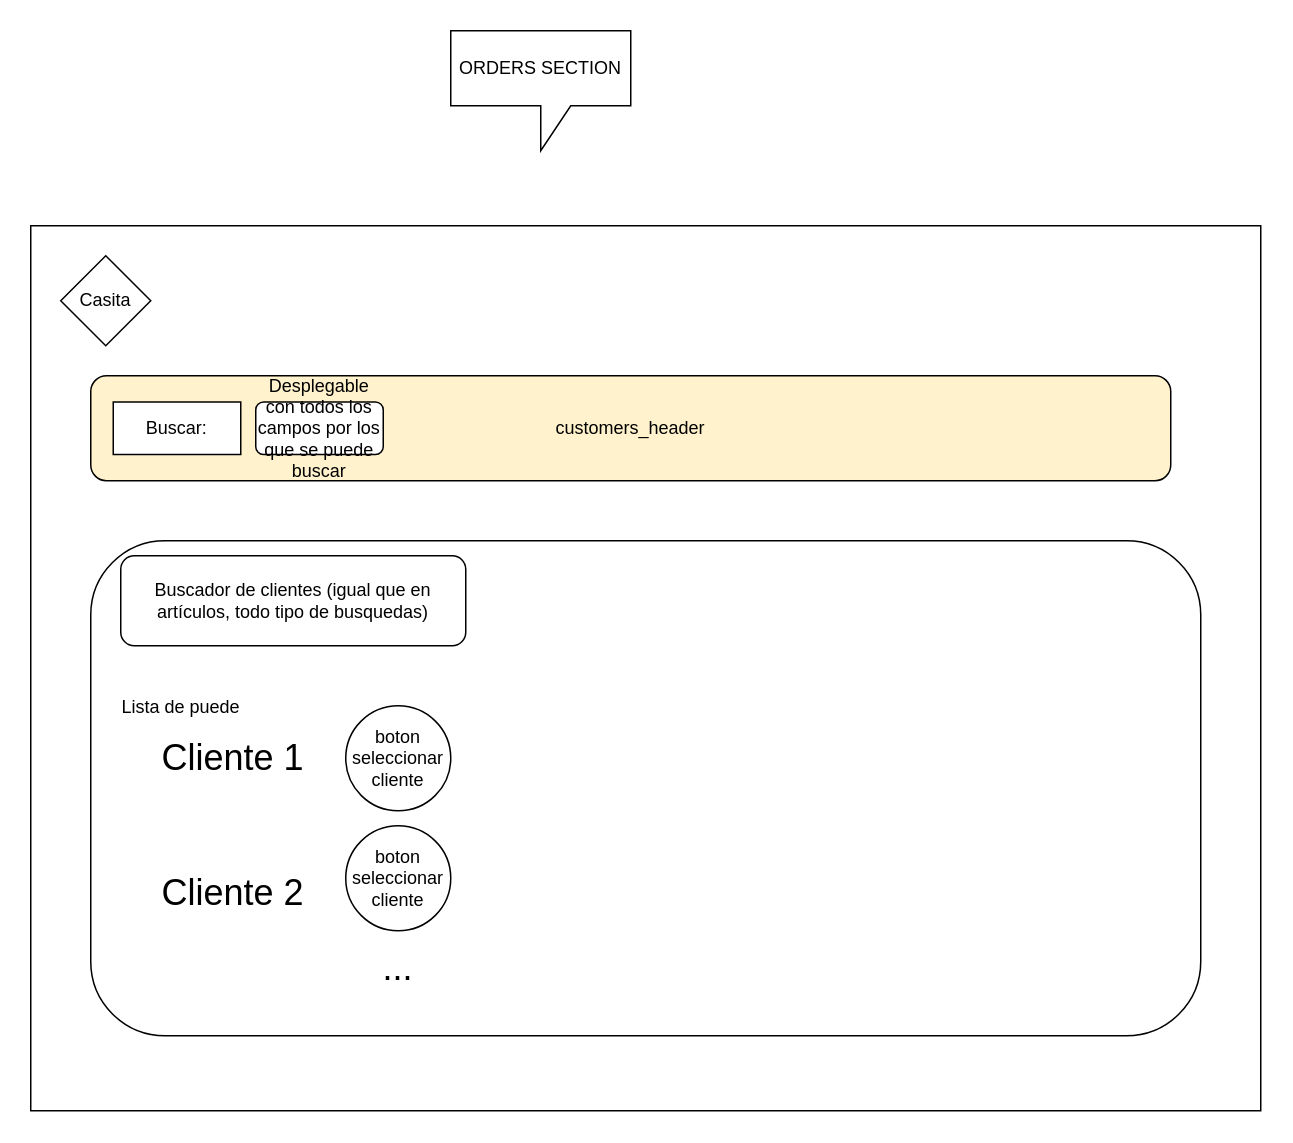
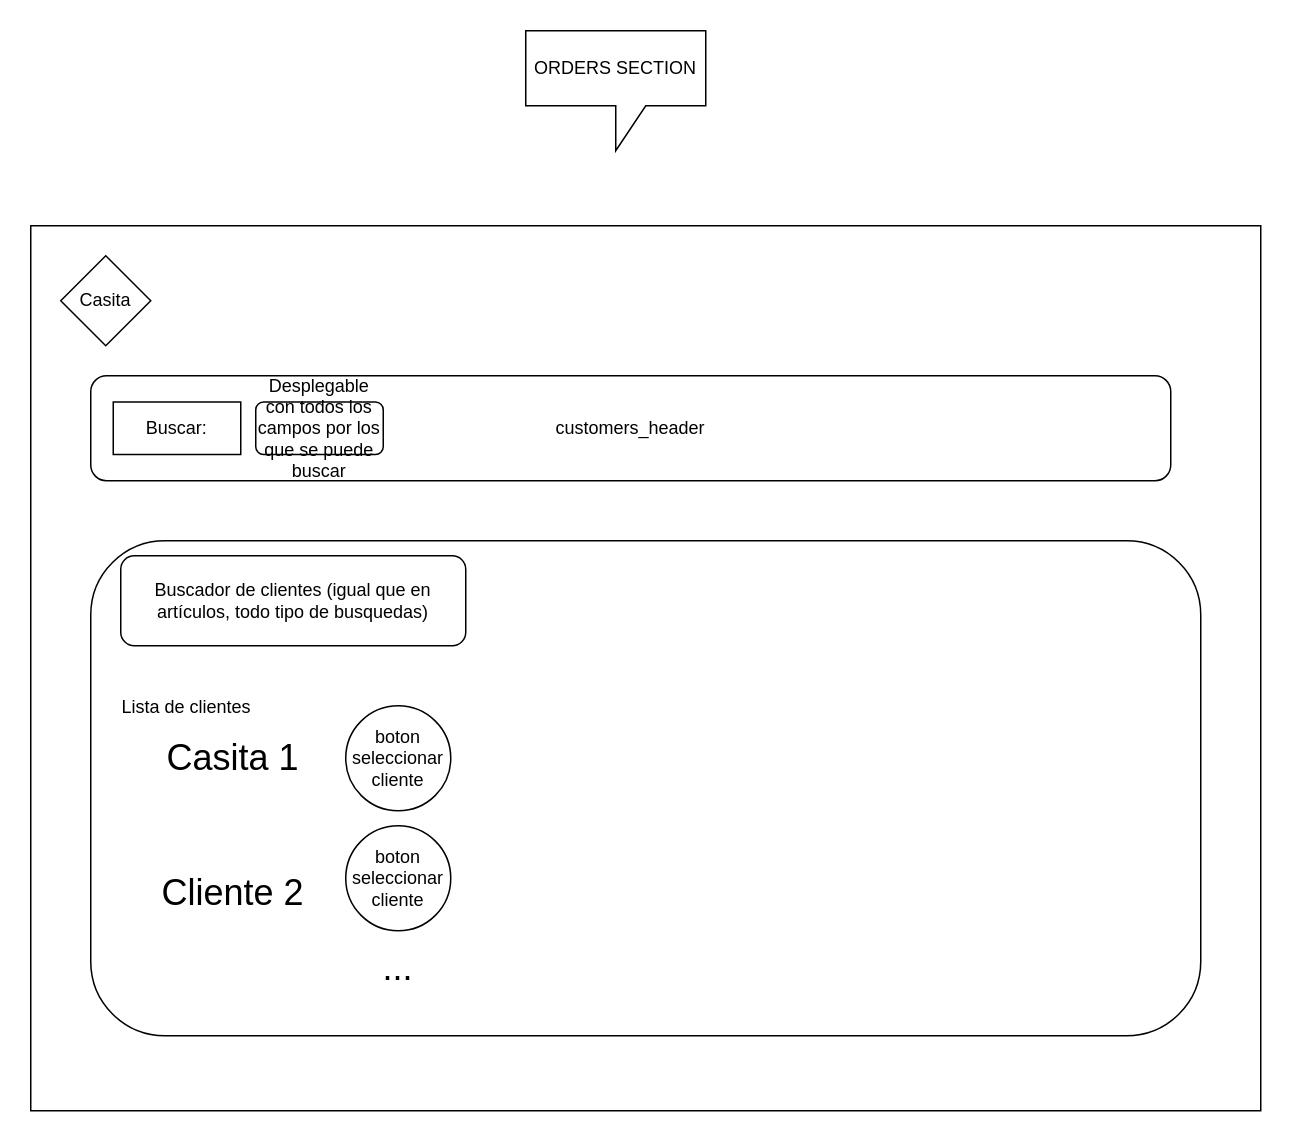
node "ORDERS SECTION": moved (541, 91) -> (616, 91)
node "customers_header": fillcolor #fff2cc -> #ffffff
node "Lista de puede": label "Lista de puede" -> "Lista de clientes"
node "Cliente 1": label "Cliente 1" -> "Casita 1"
